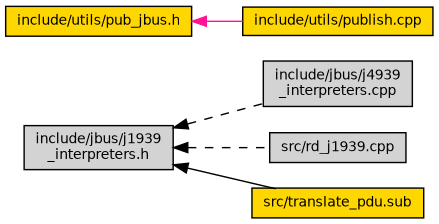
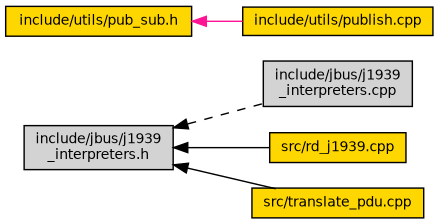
node "include/utils/pub_jbus.h": label "include/utils/pub_jbus.h" -> "include/utils/pub_sub.h"
node "include/jbus/j4939 _interpreters.cpp": label "include/jbus/j4939 _interpreters.cpp" -> "include/jbus/j1939 _interpreters.cpp"
edge "src/rd_j1939.cpp" -> "include/jbus/j1939 _interpreters.h": style dashed -> solid
node "src/rd_j1939.cpp": fillcolor lightgrey -> gold
node "src/translate_pdu.sub": label "src/translate_pdu.sub" -> "src/translate_pdu.cpp"
